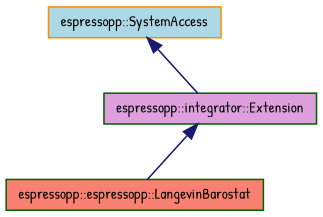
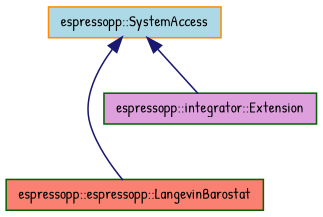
edge "espressopp::espressopp::LangevinBarostat" -> "espressopp::integrator::Extension": now "espressopp::espressopp::LangevinBarostat" -> "espressopp::SystemAccess"
